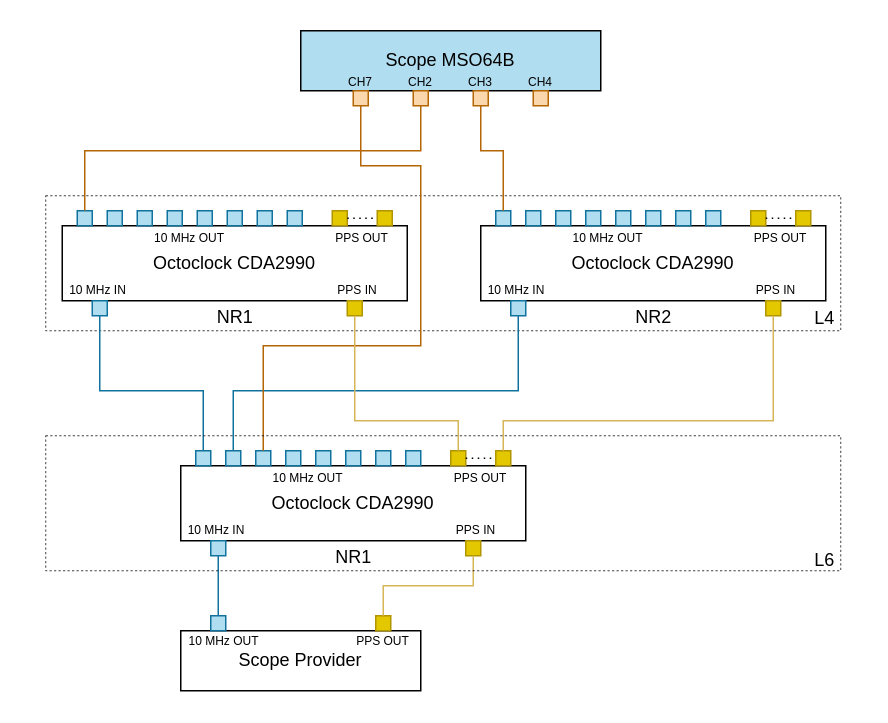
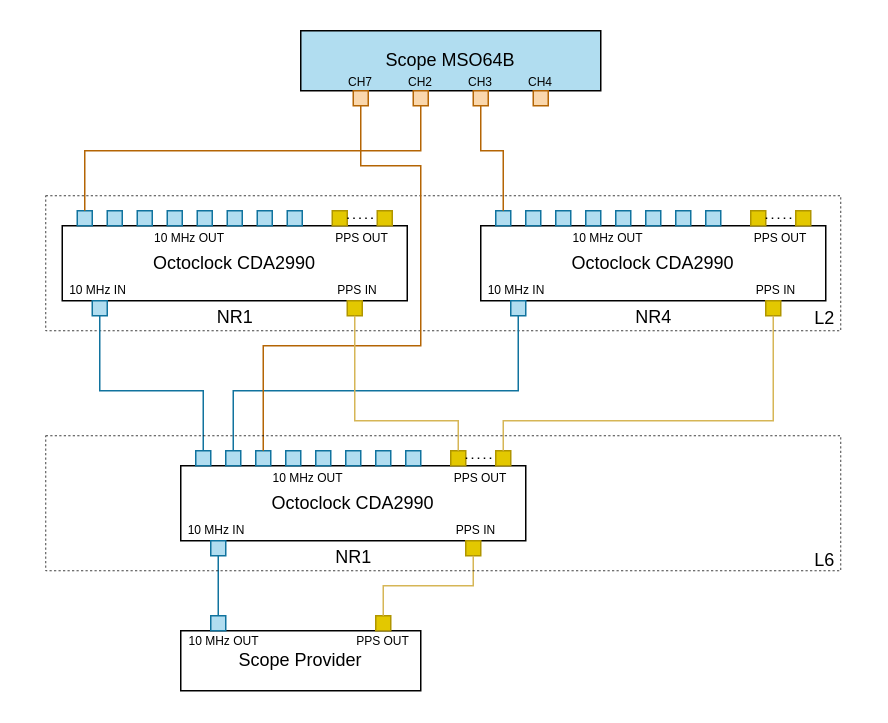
node "NR2": label "NR2" -> "NR4"
node "L4": label "L4" -> "L2"
